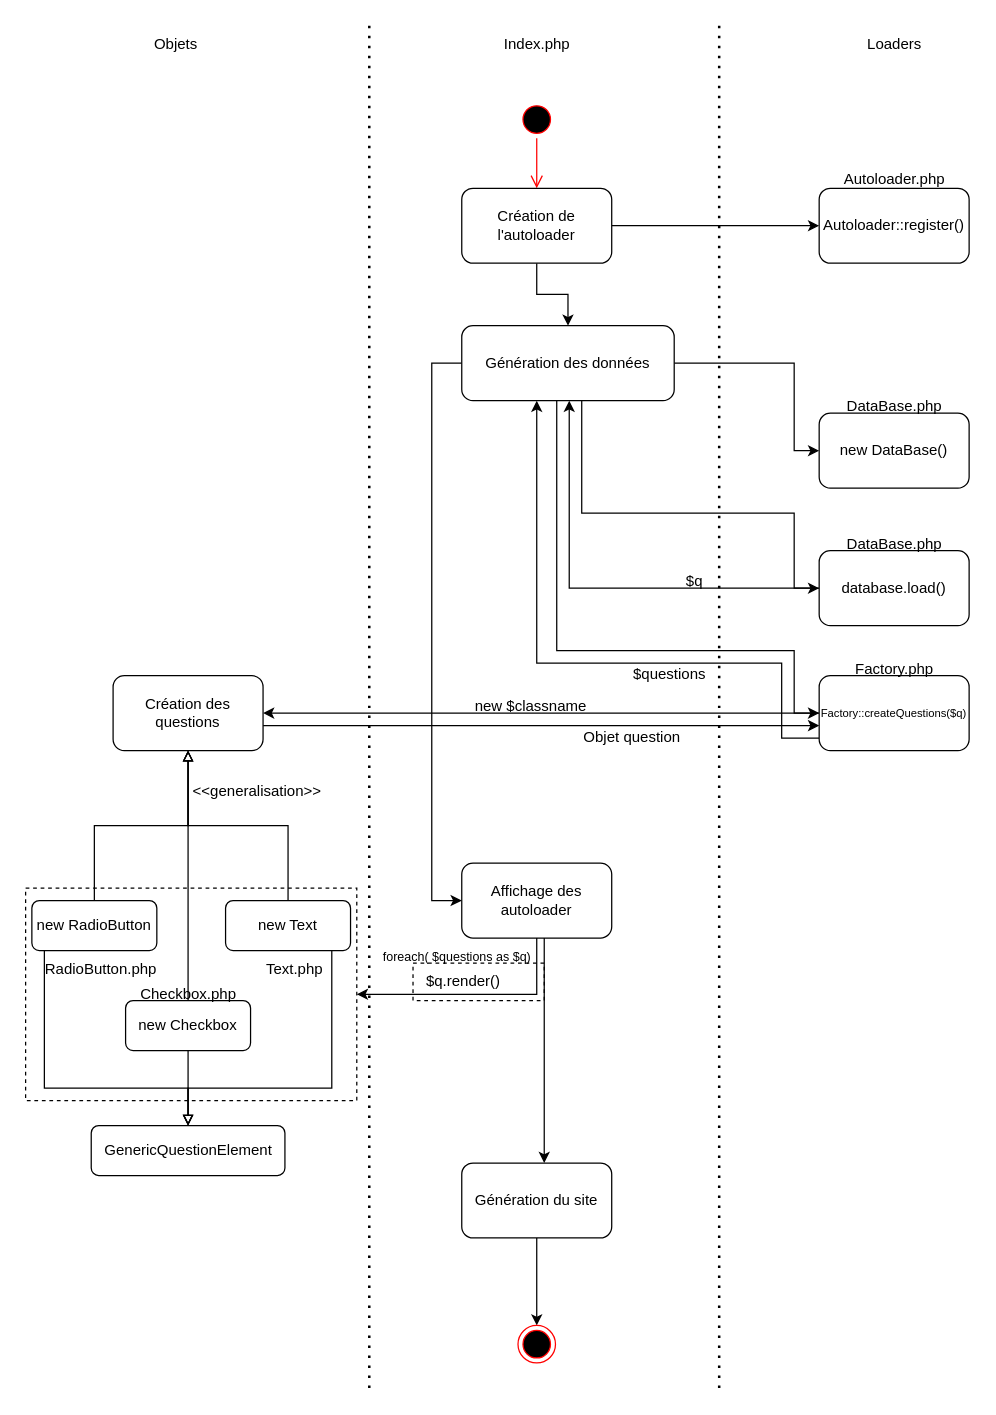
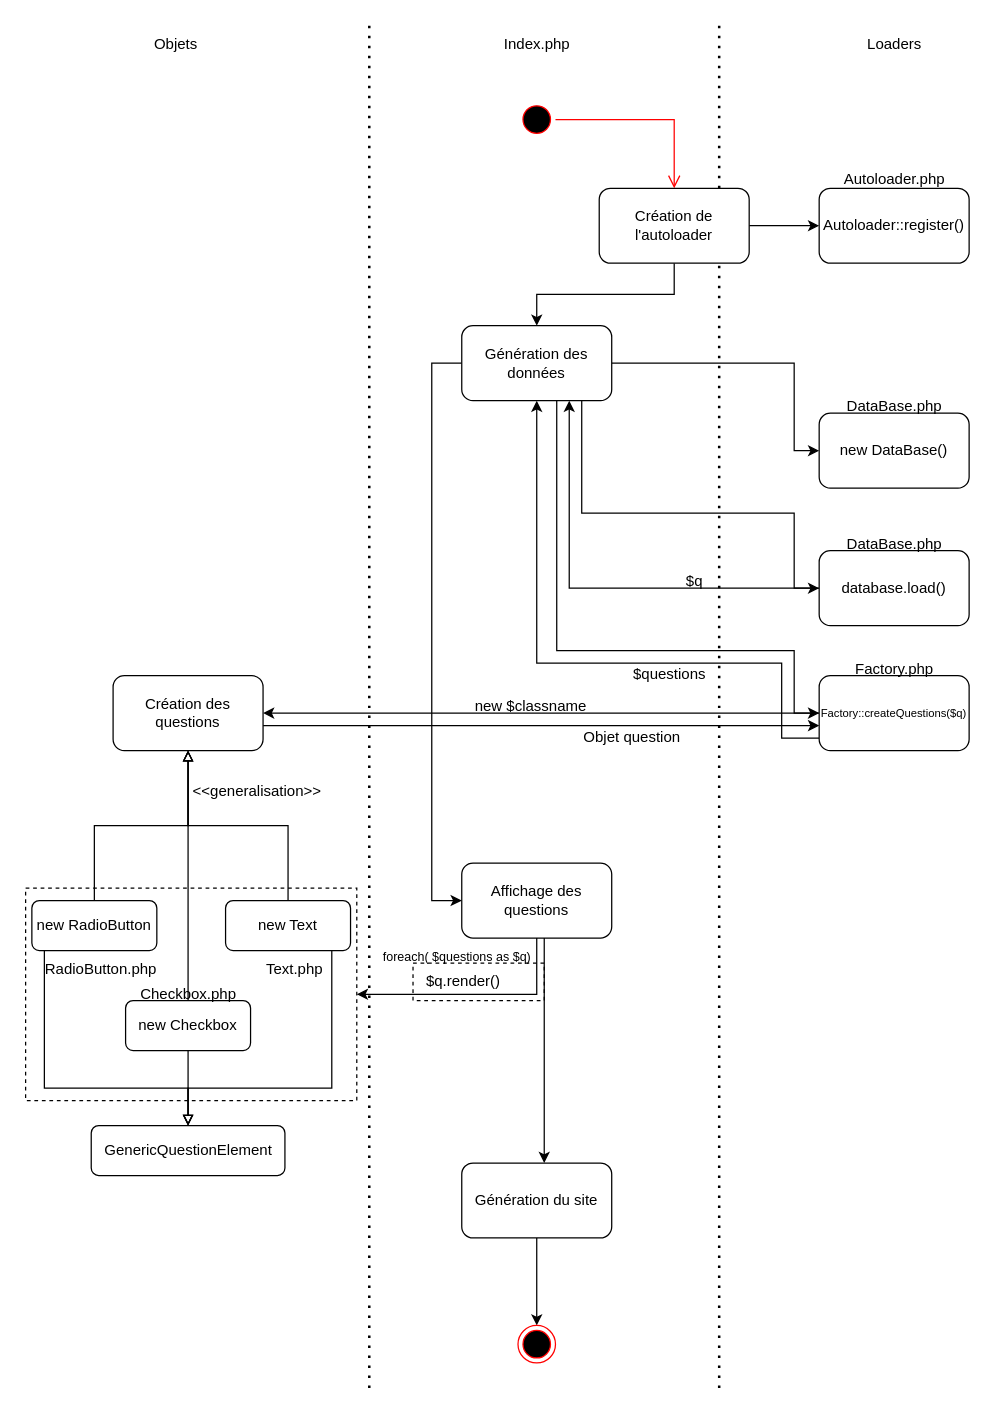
node "Création de l'autoloader": moved (537, 226) -> (674, 226)
node "Génération des données": size 213x75 -> 150x75
node "Affichage des autoloader": label "Affichage des autoloader" -> "Affichage des questions"
